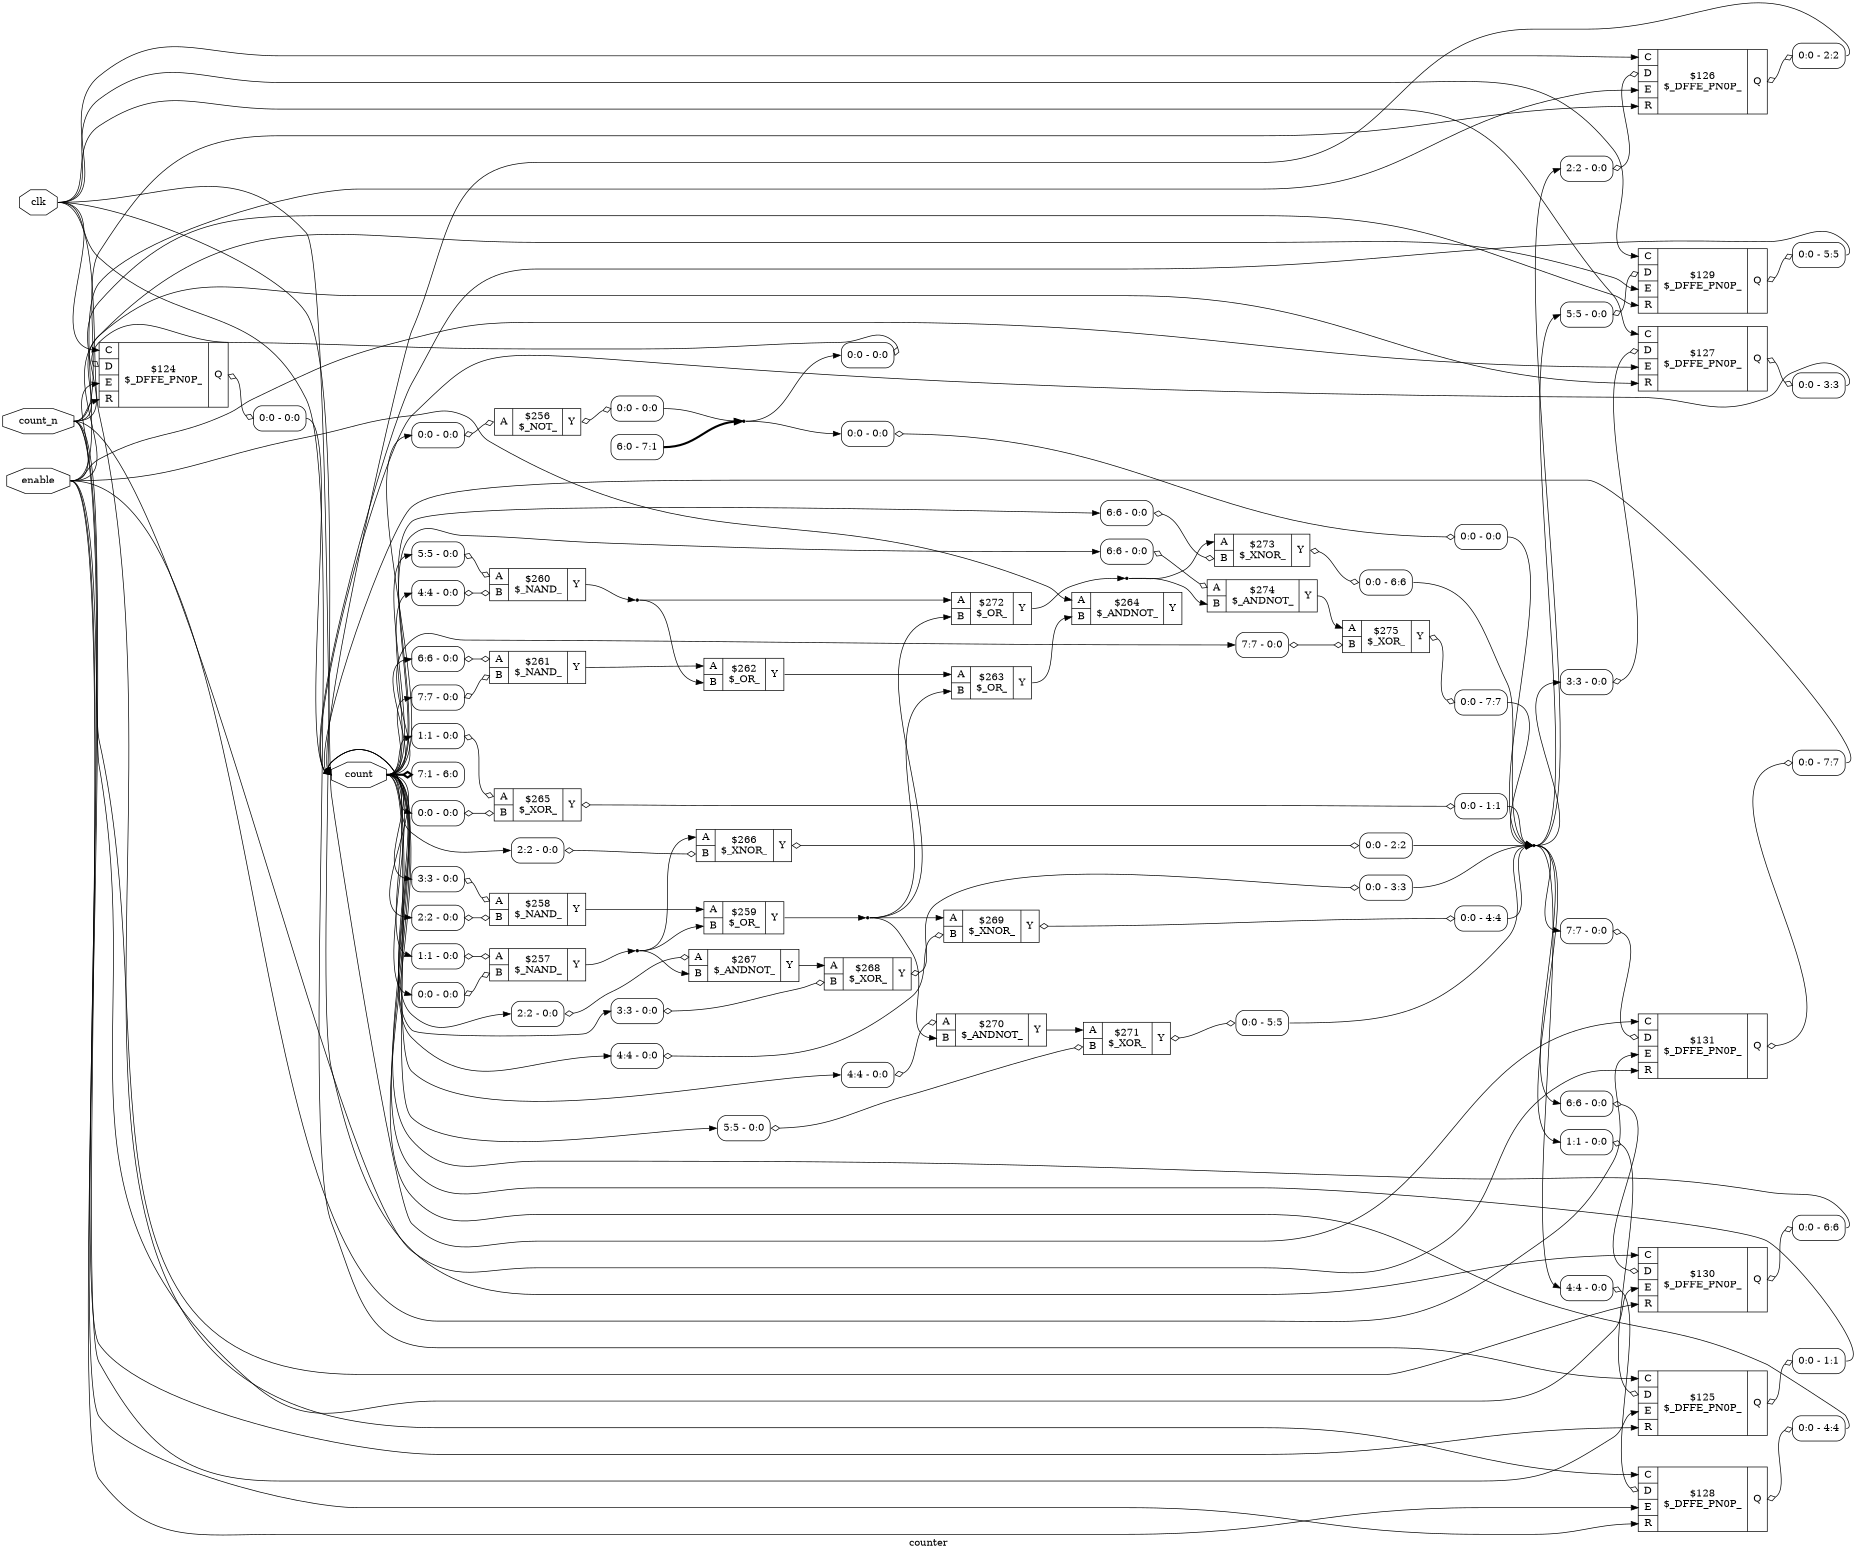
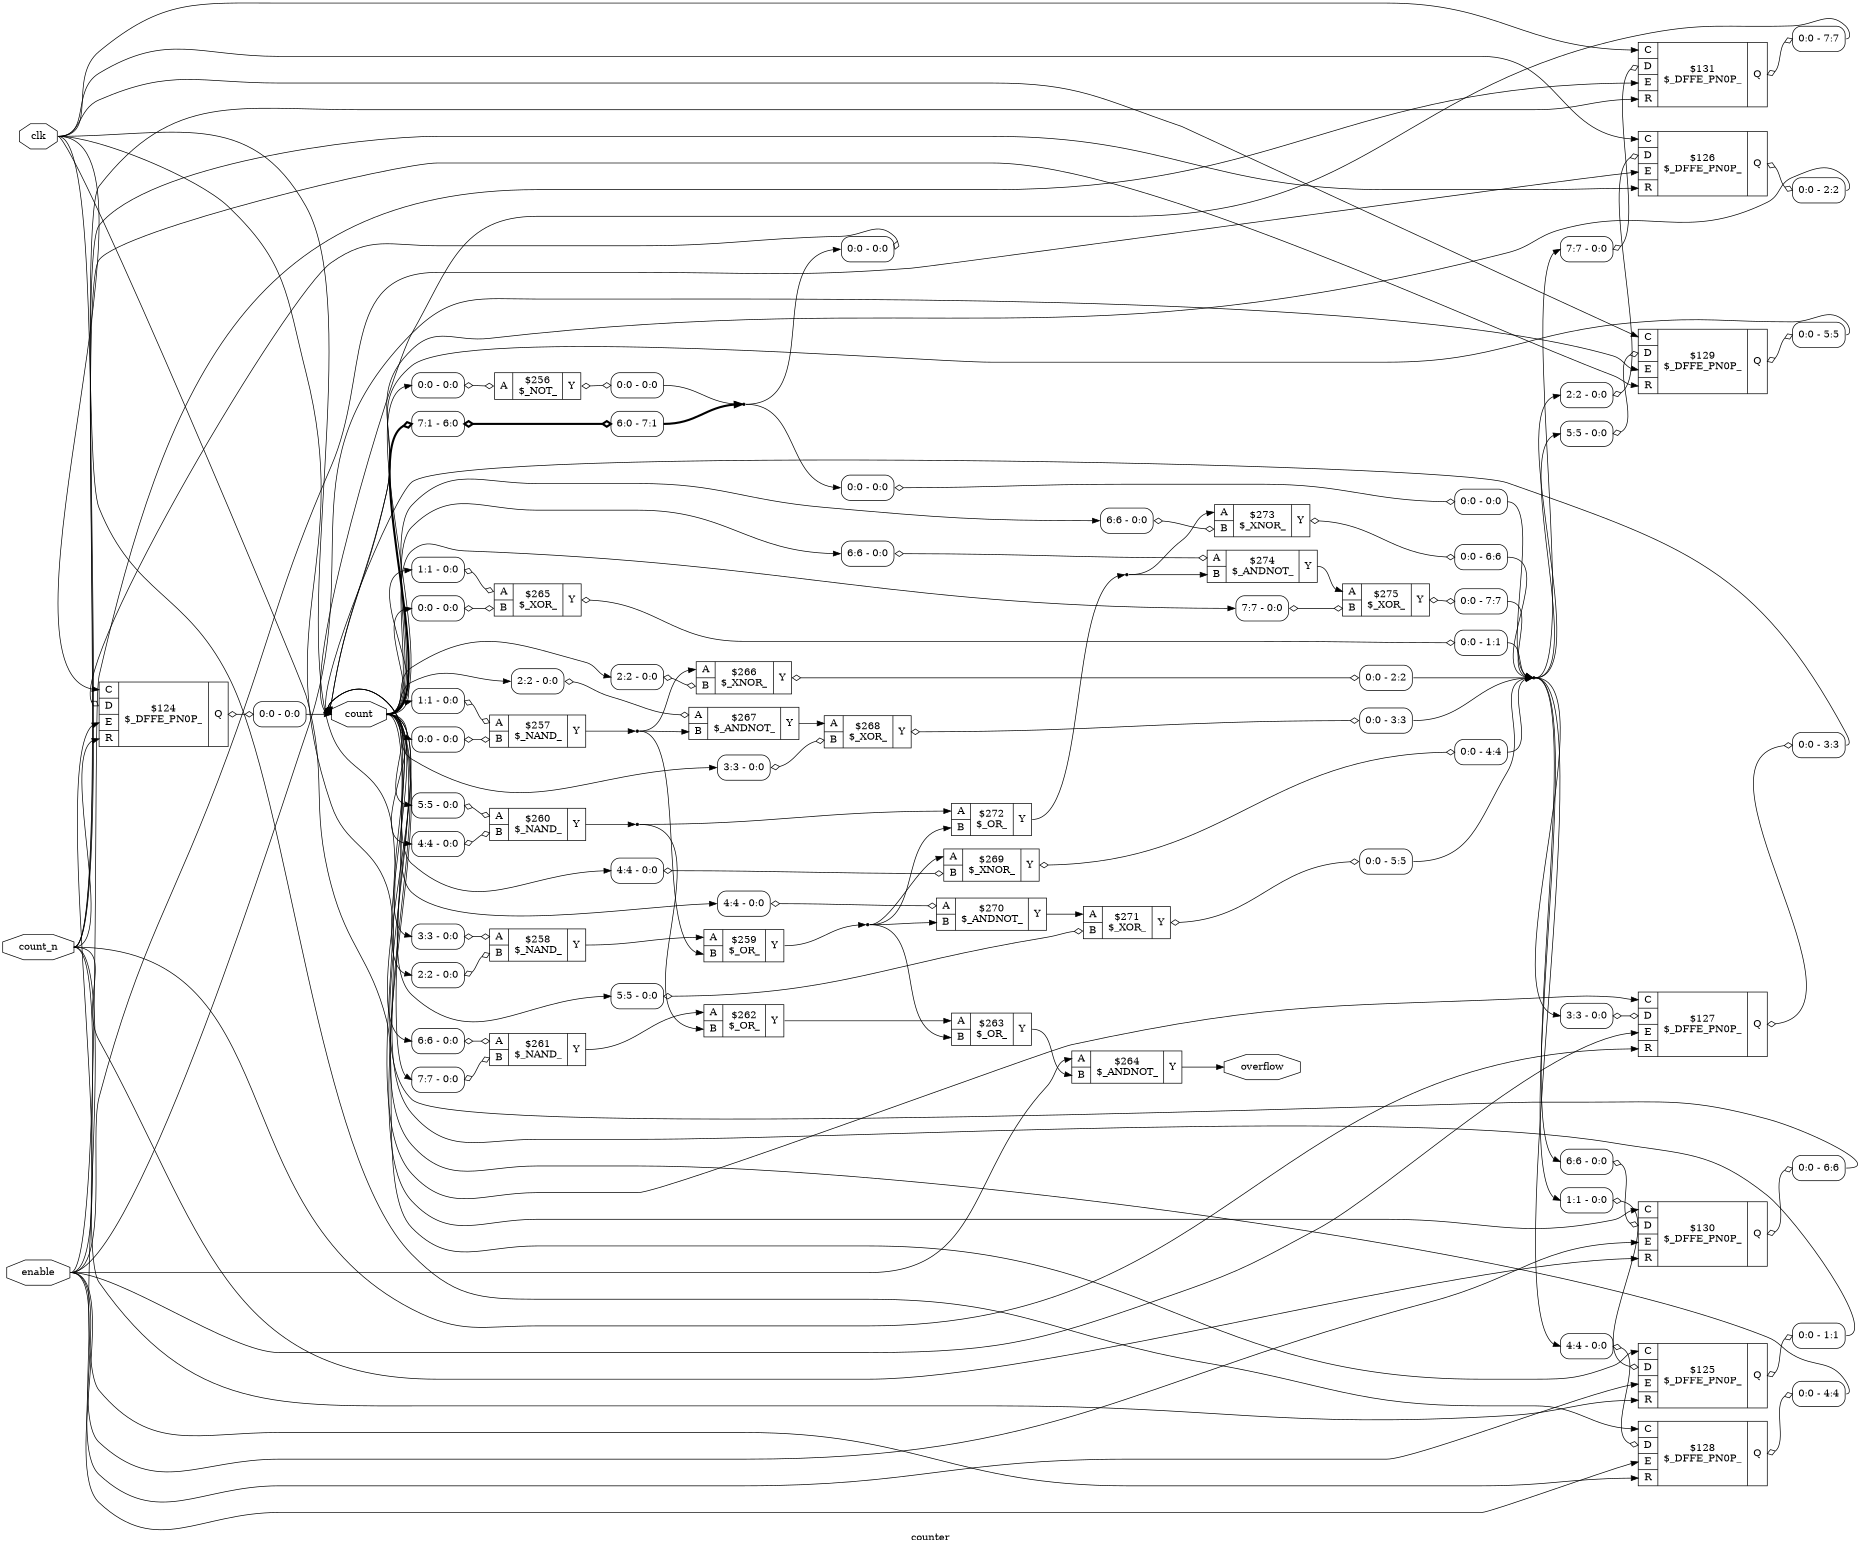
edge "7:1 - 6:0" -- "6:0 - 7:1": added
node "overflow": added
